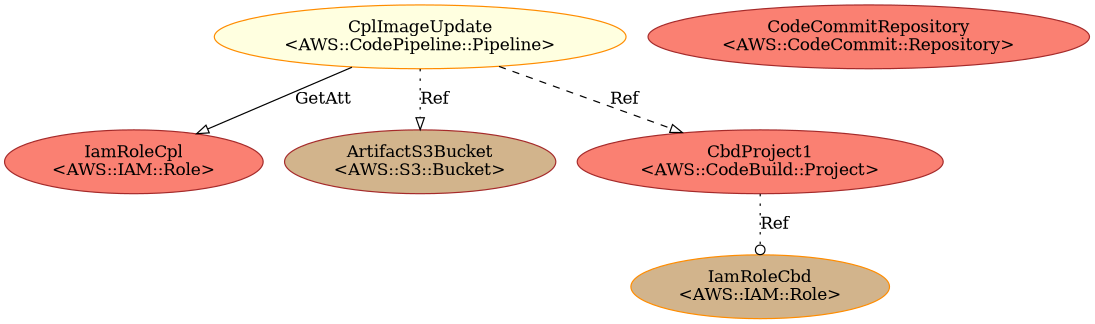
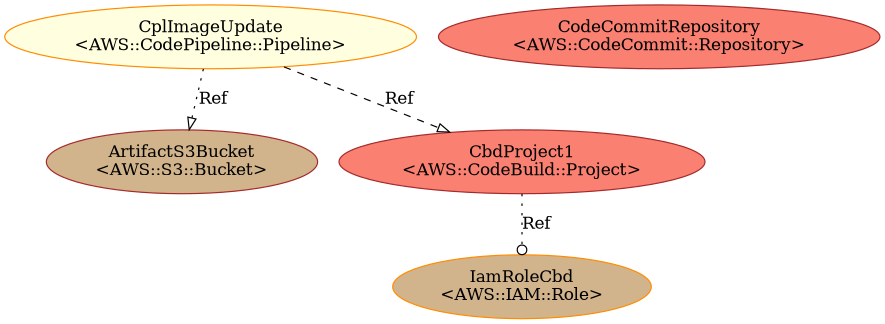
node "IamRoleCpl <AWS::IAM::Role>": removed
